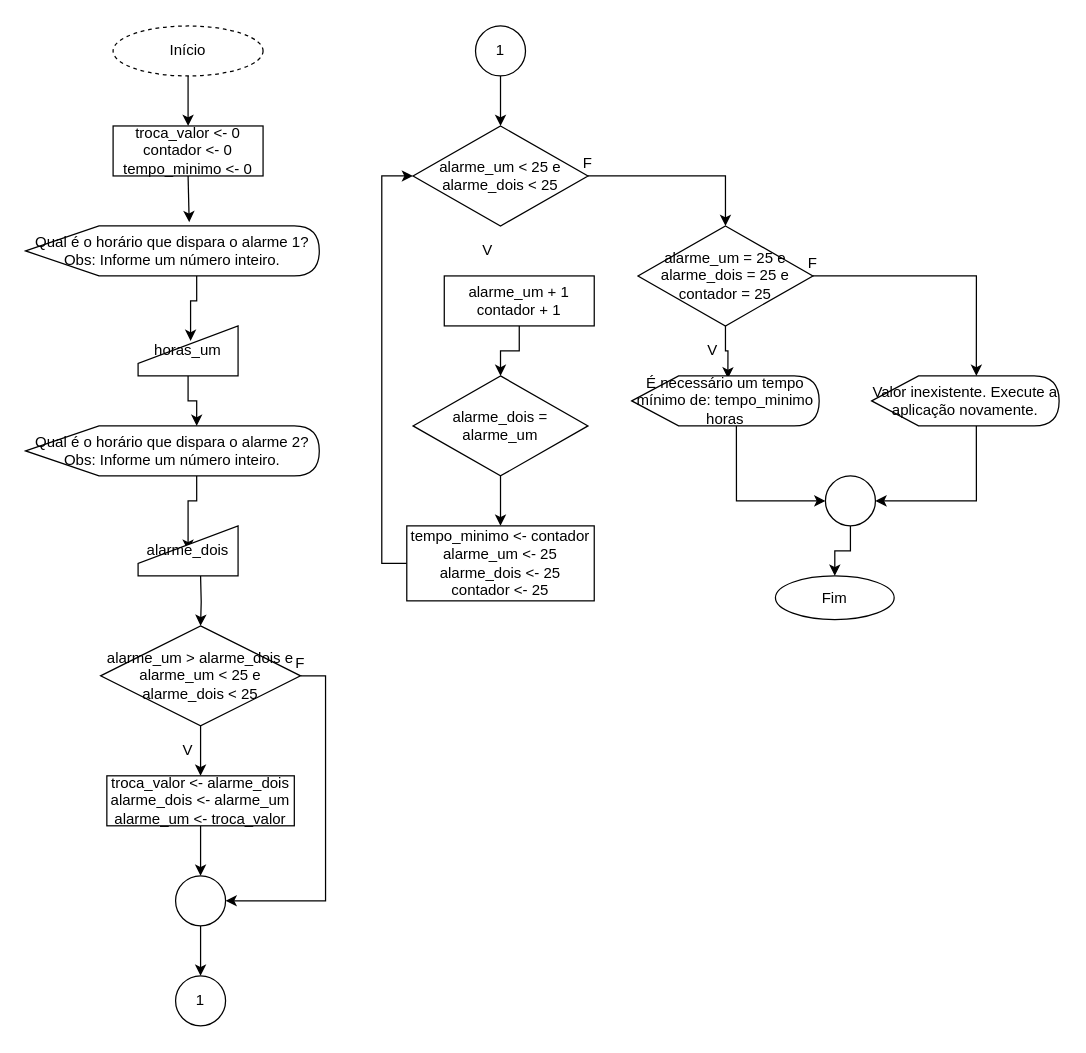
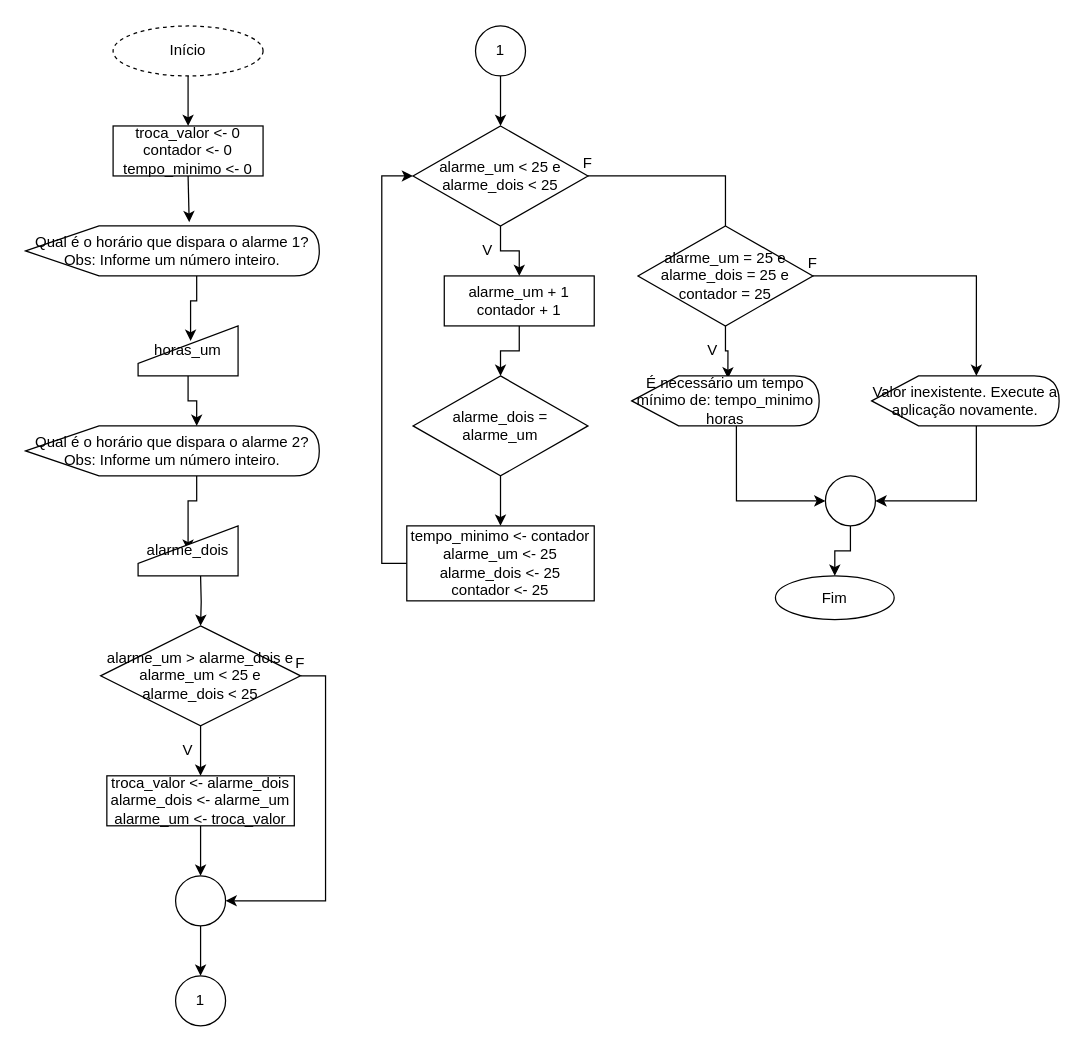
edge "alarme_um < 25 e alarme_dois < 25" -> "alarme_um = 25 e alarme_dois = 25 e contador = 25": arrowhead classic -> none
edge "alarme_um < 25 e alarme_dois < 25" -> "alarme_um + 1 contador + 1": added
